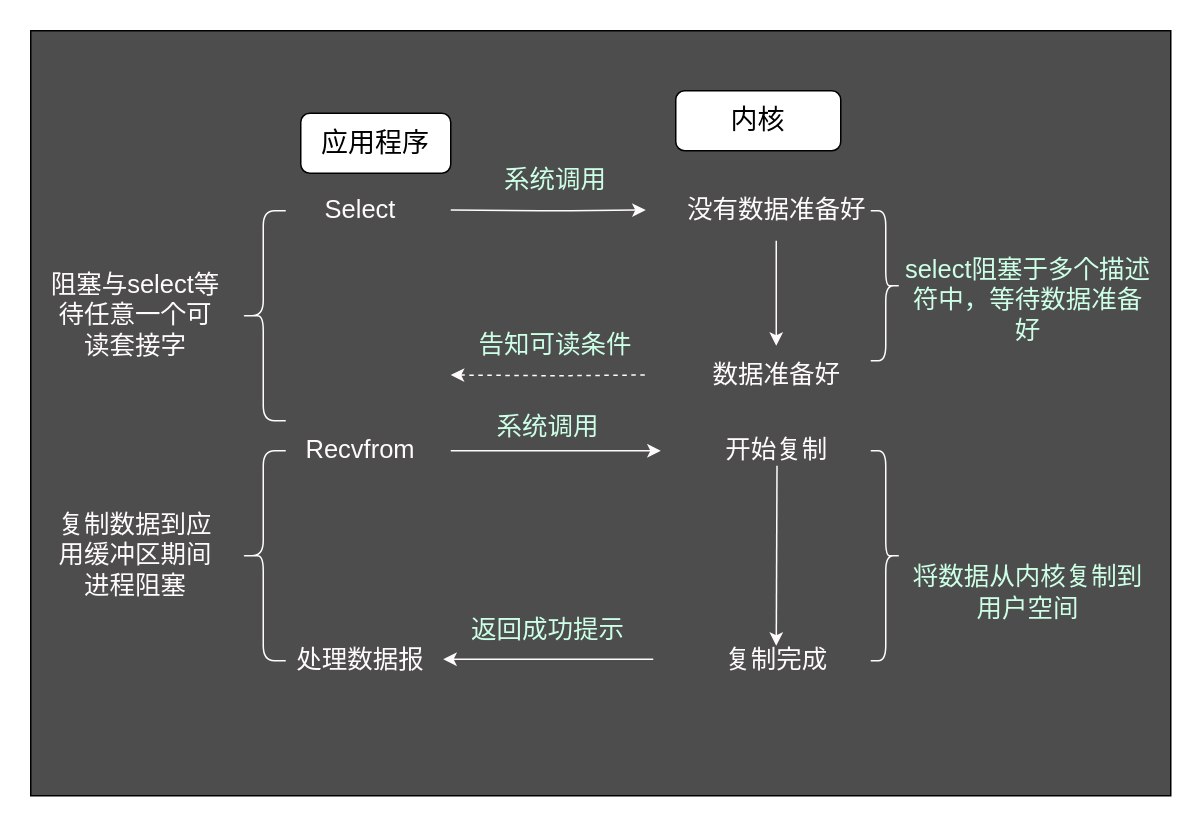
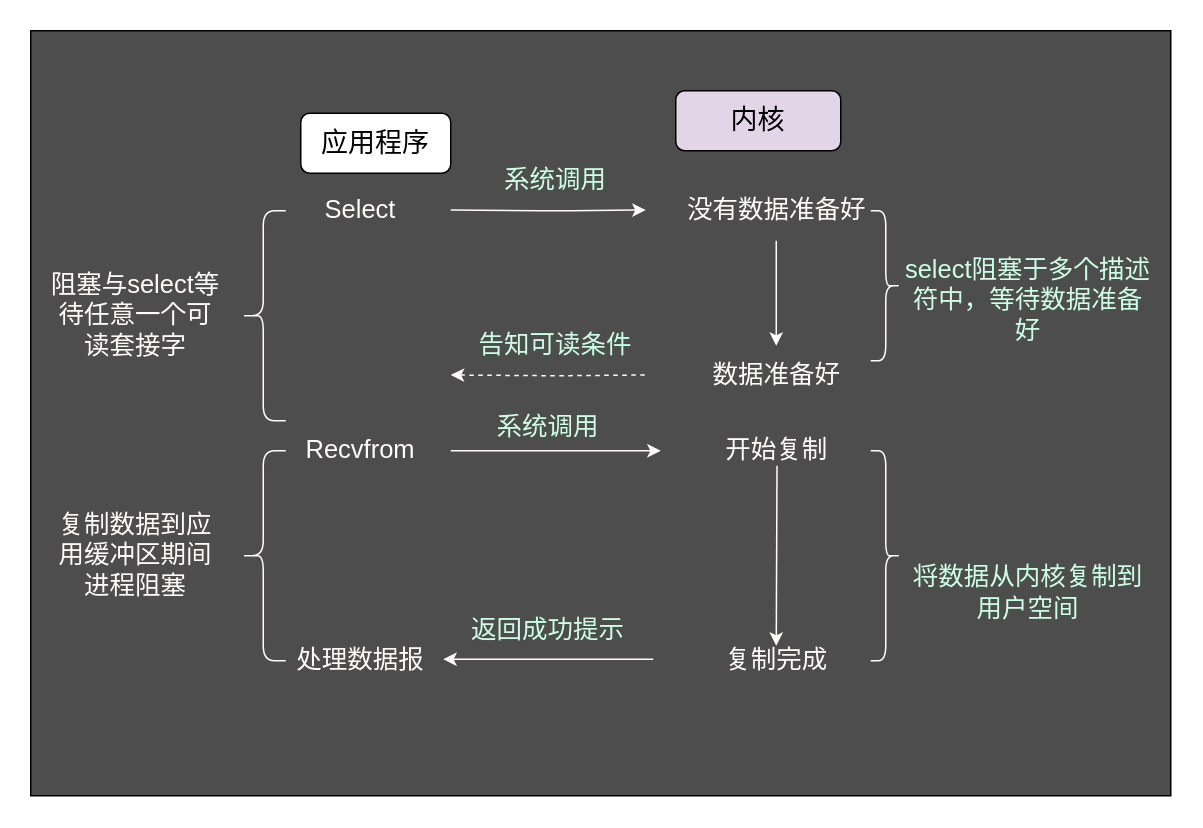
node "内核": fillcolor #ffffff -> #e1d5e7
